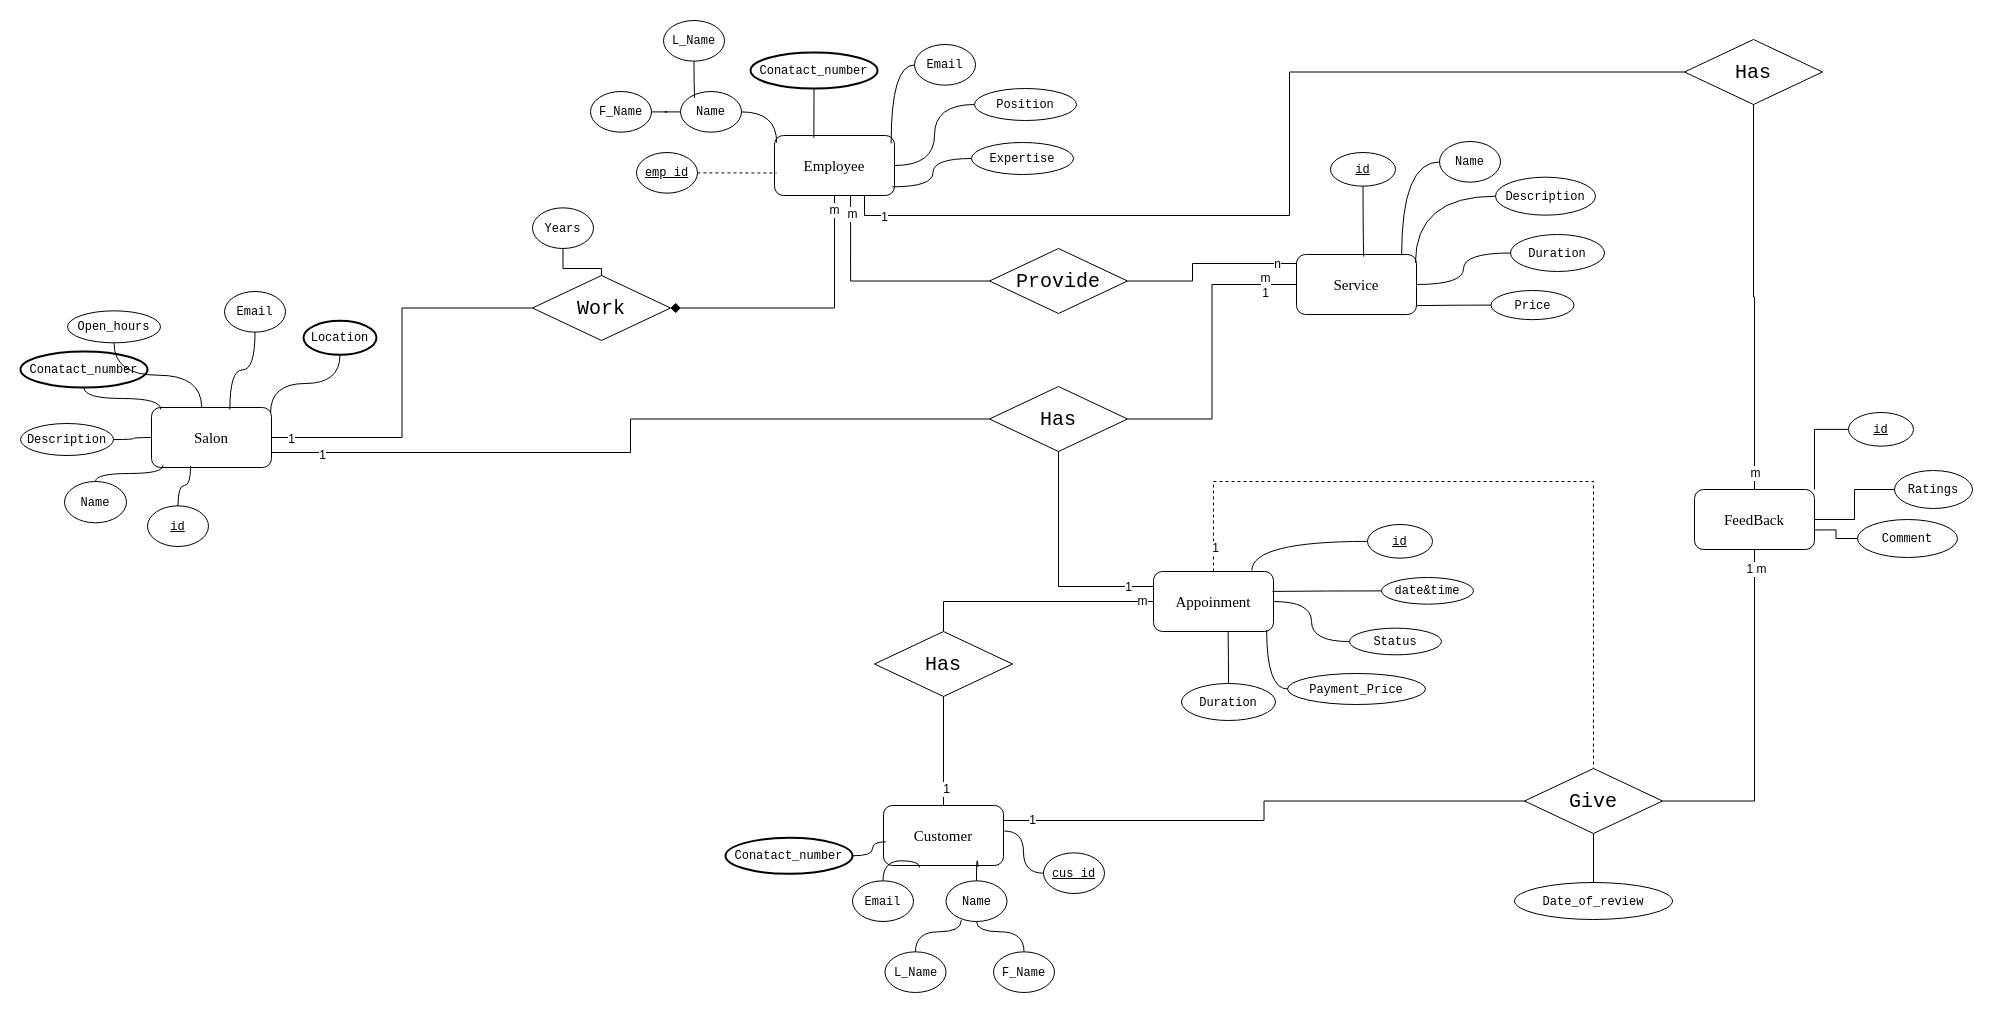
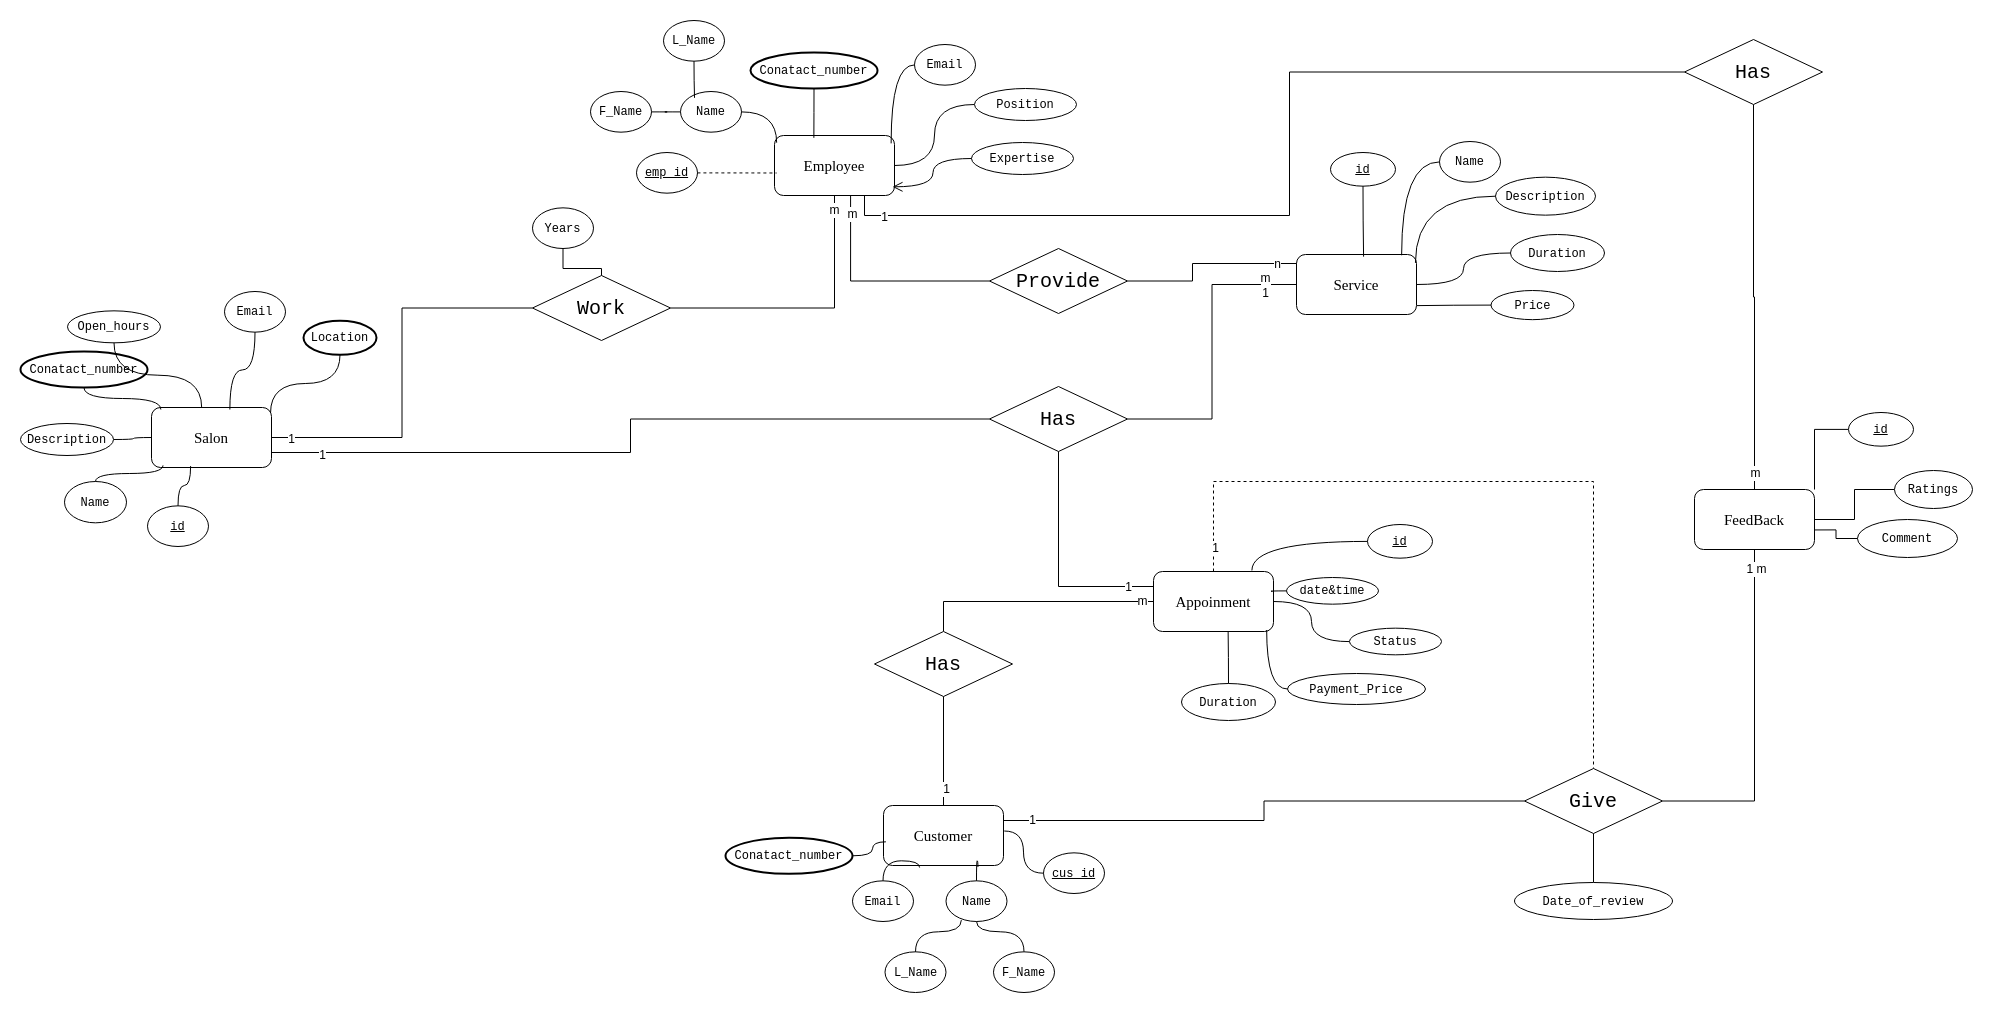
edge "Expertise" -- "Employee": arrowhead none -> open
edge "Employee" -> "Work": arrowhead diamond -> none
node "date&time": moved (1428, 591) -> (1333, 591)
